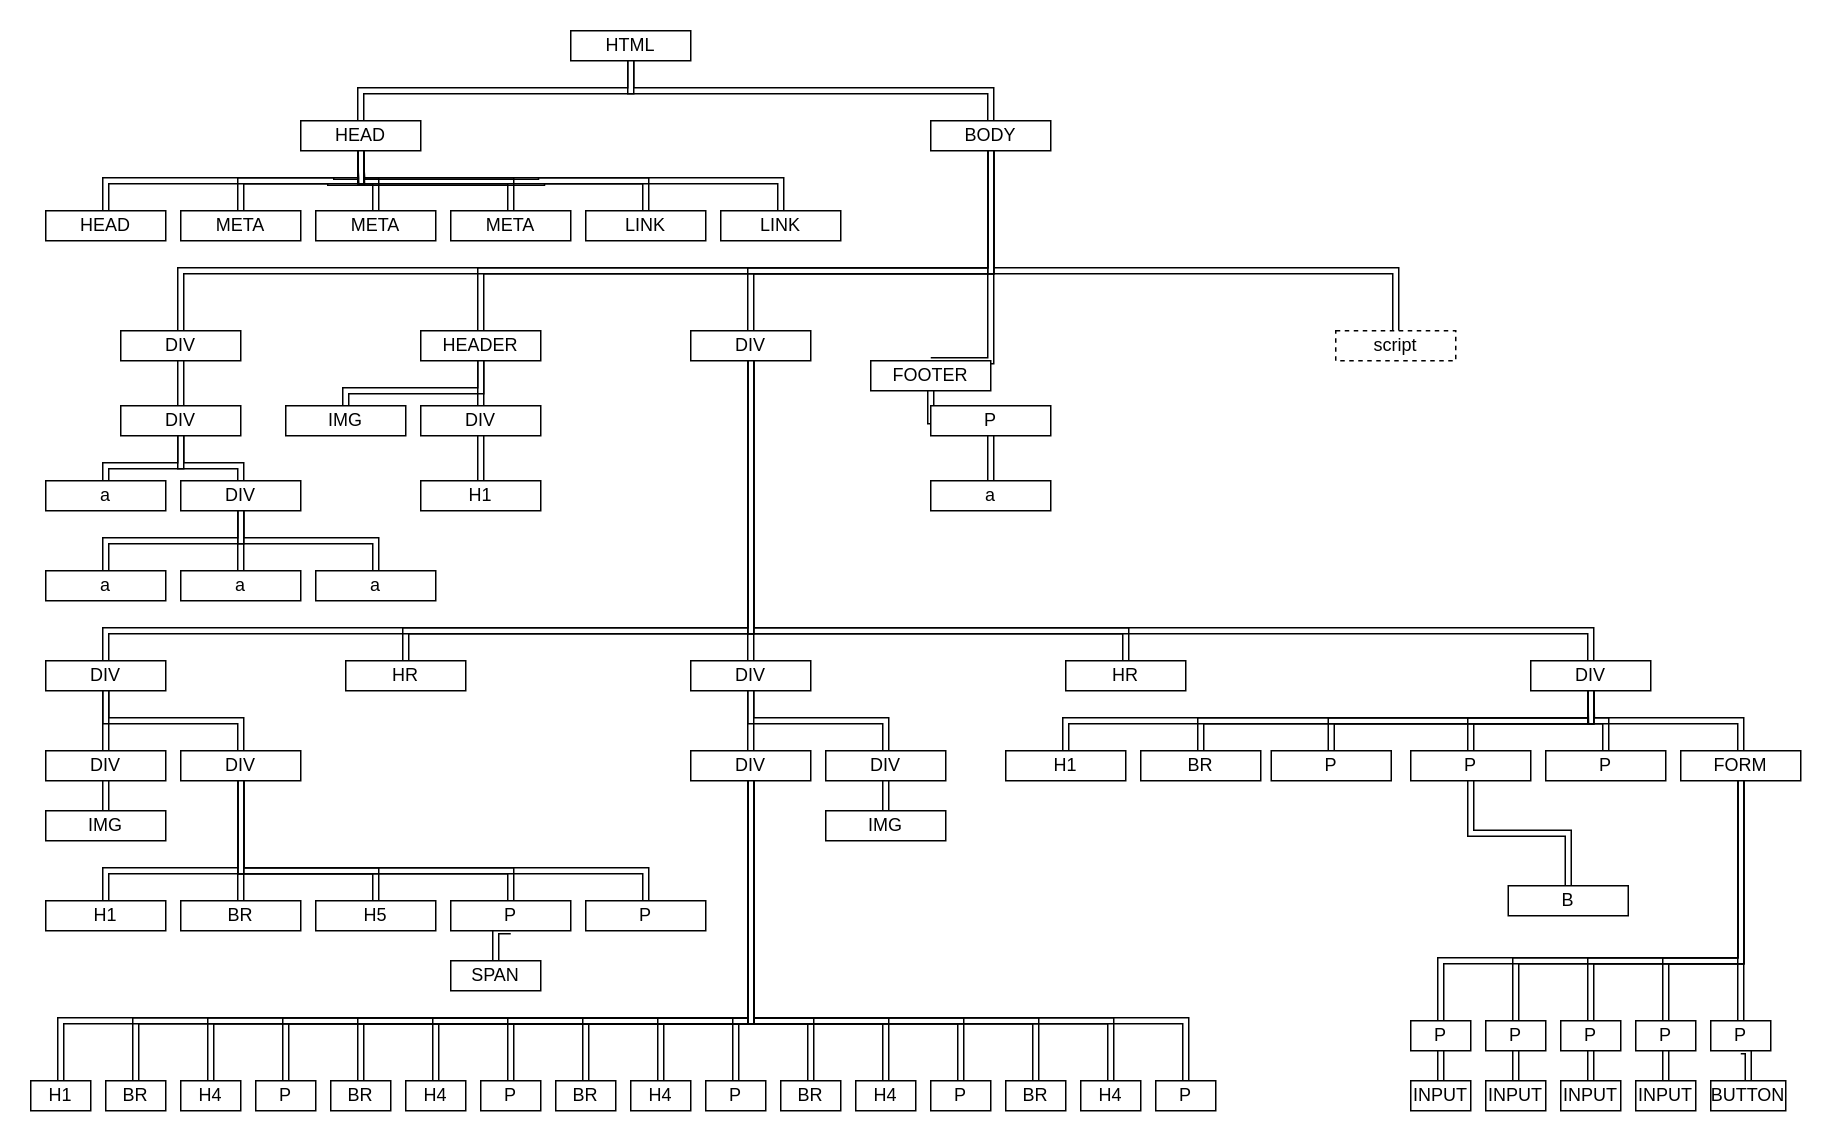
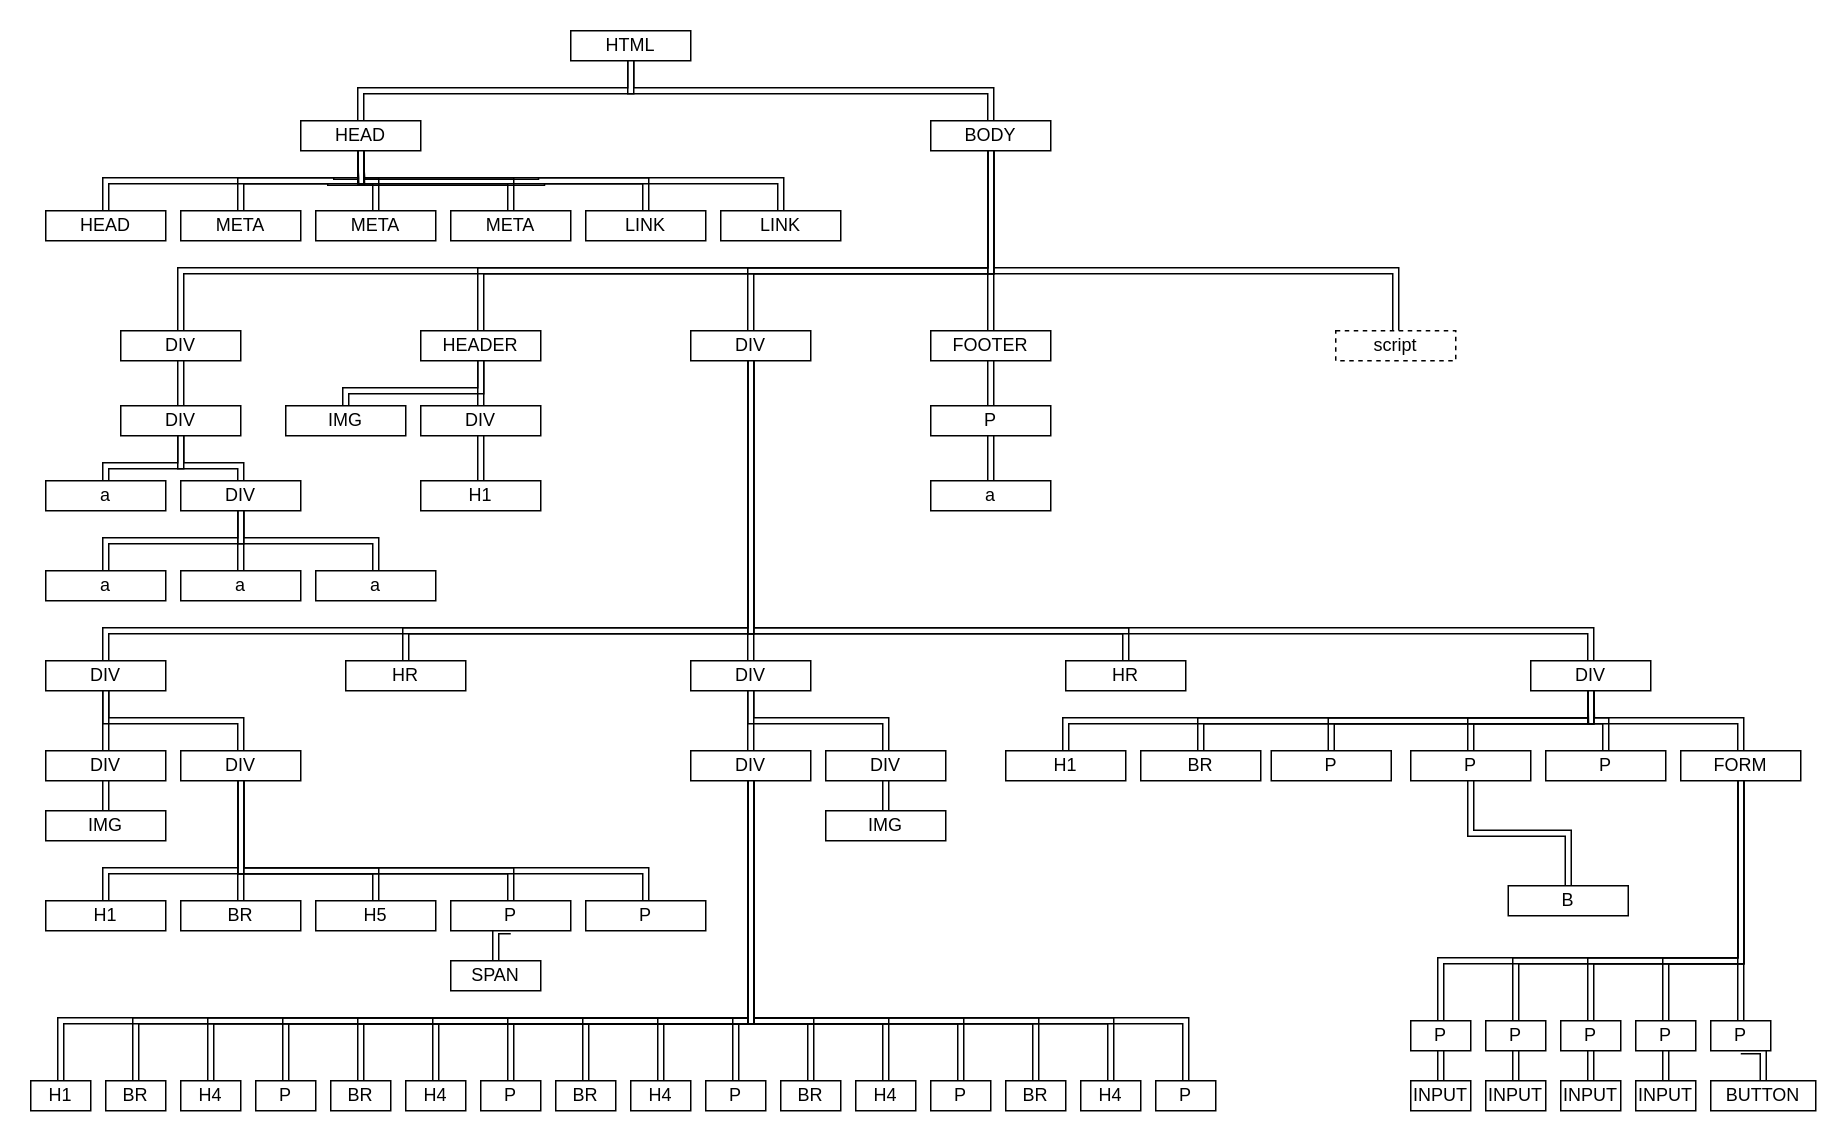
node "FOOTER": moved (931, 376) -> (991, 346)
node "BUTTON": size 75x30 -> 105x30
